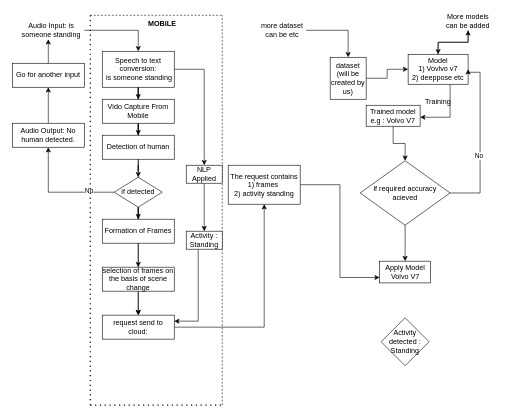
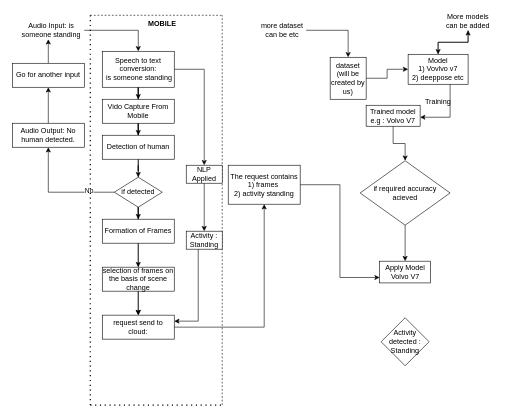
edge "if required accuracy acieved" -> "Model 1) Vovlvo v7 2) deeppose etc": removed, label "No"
